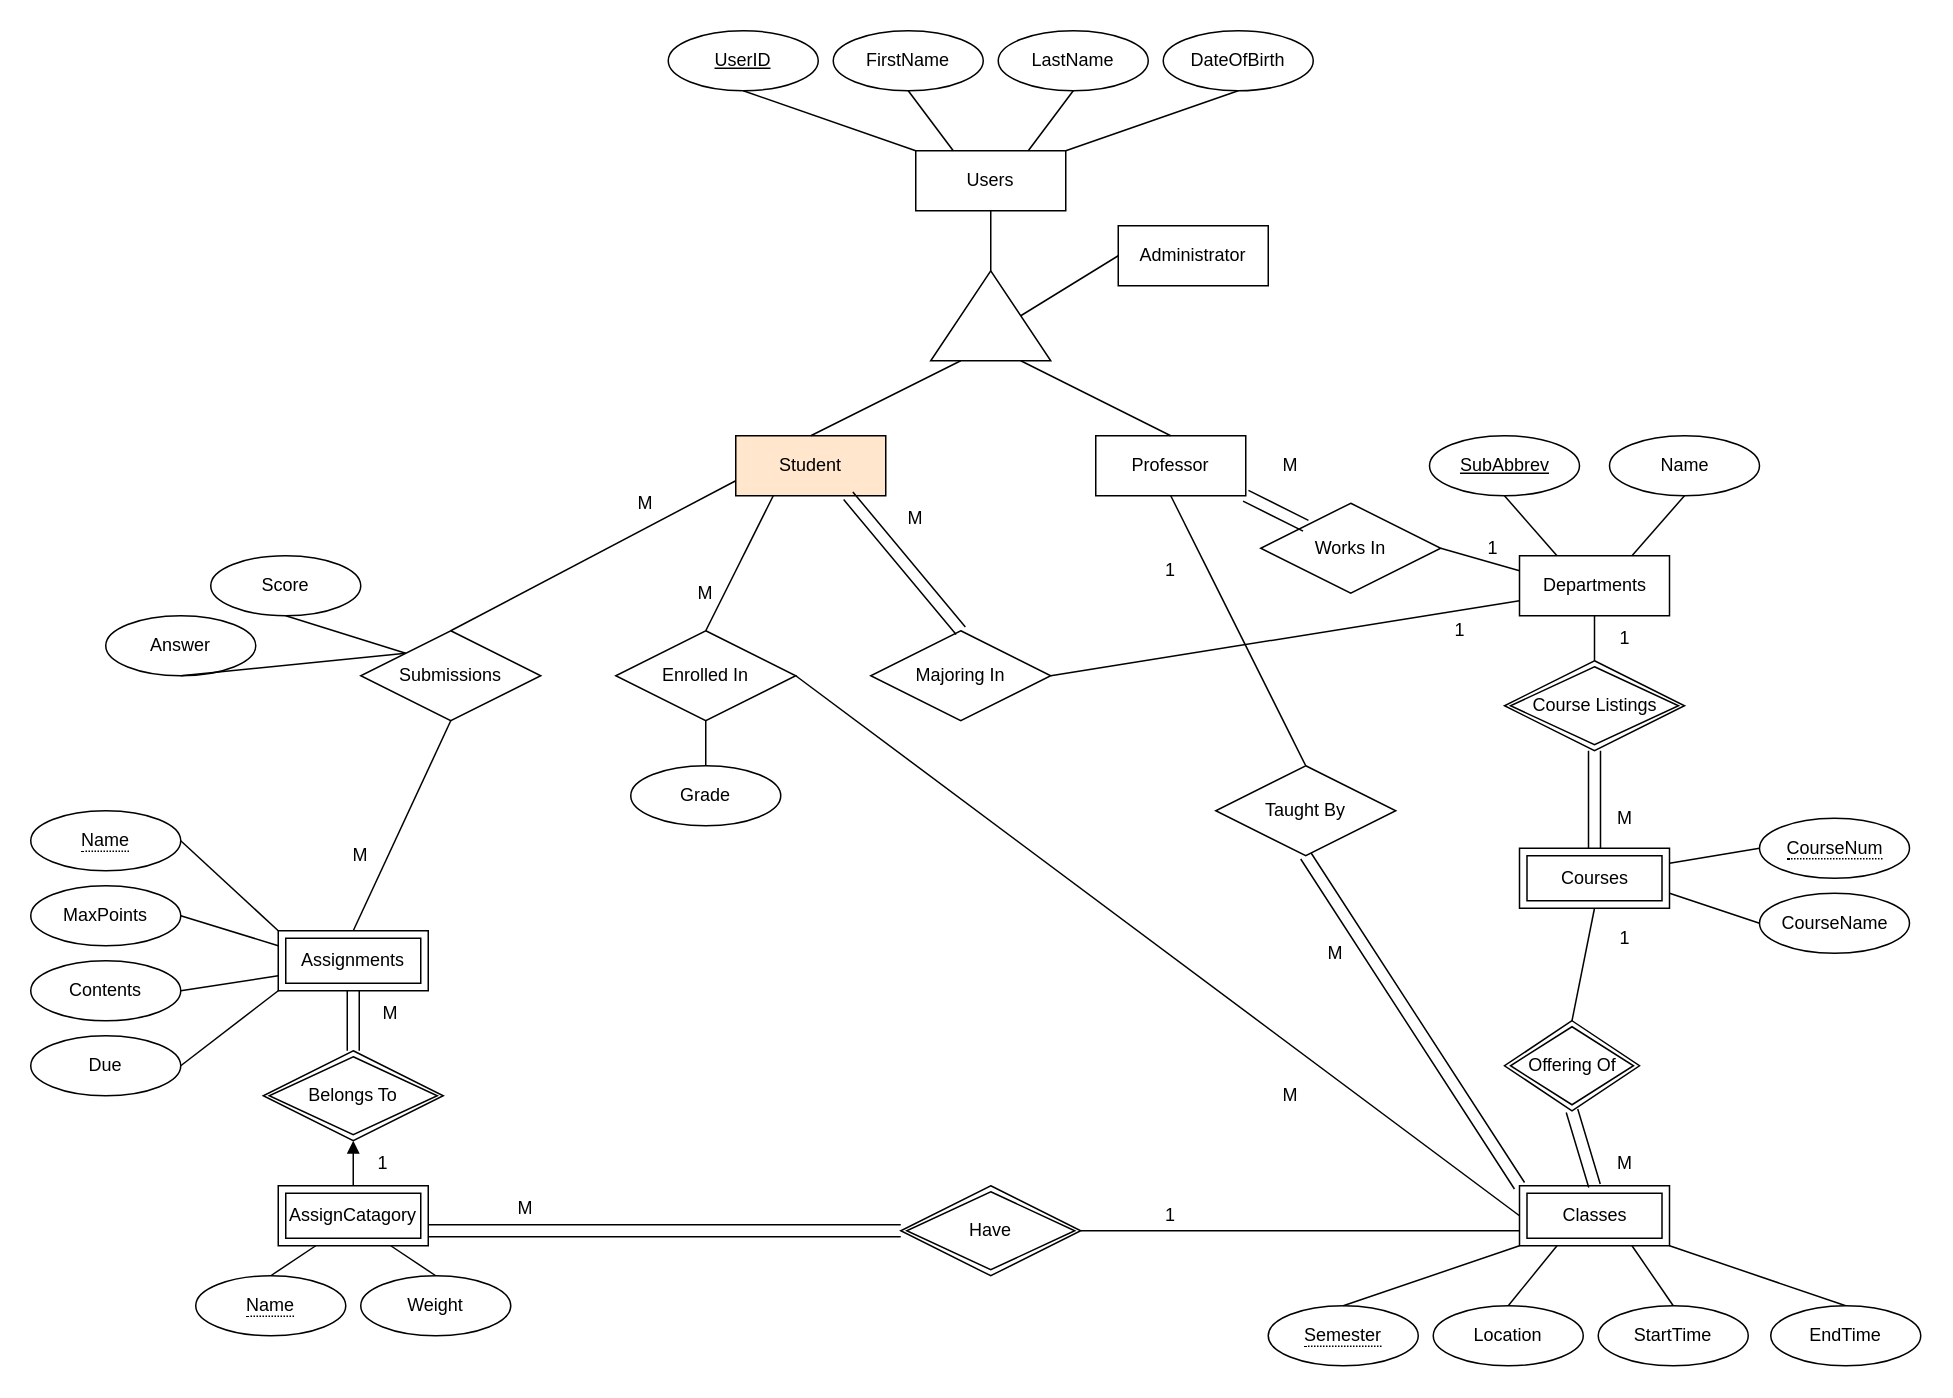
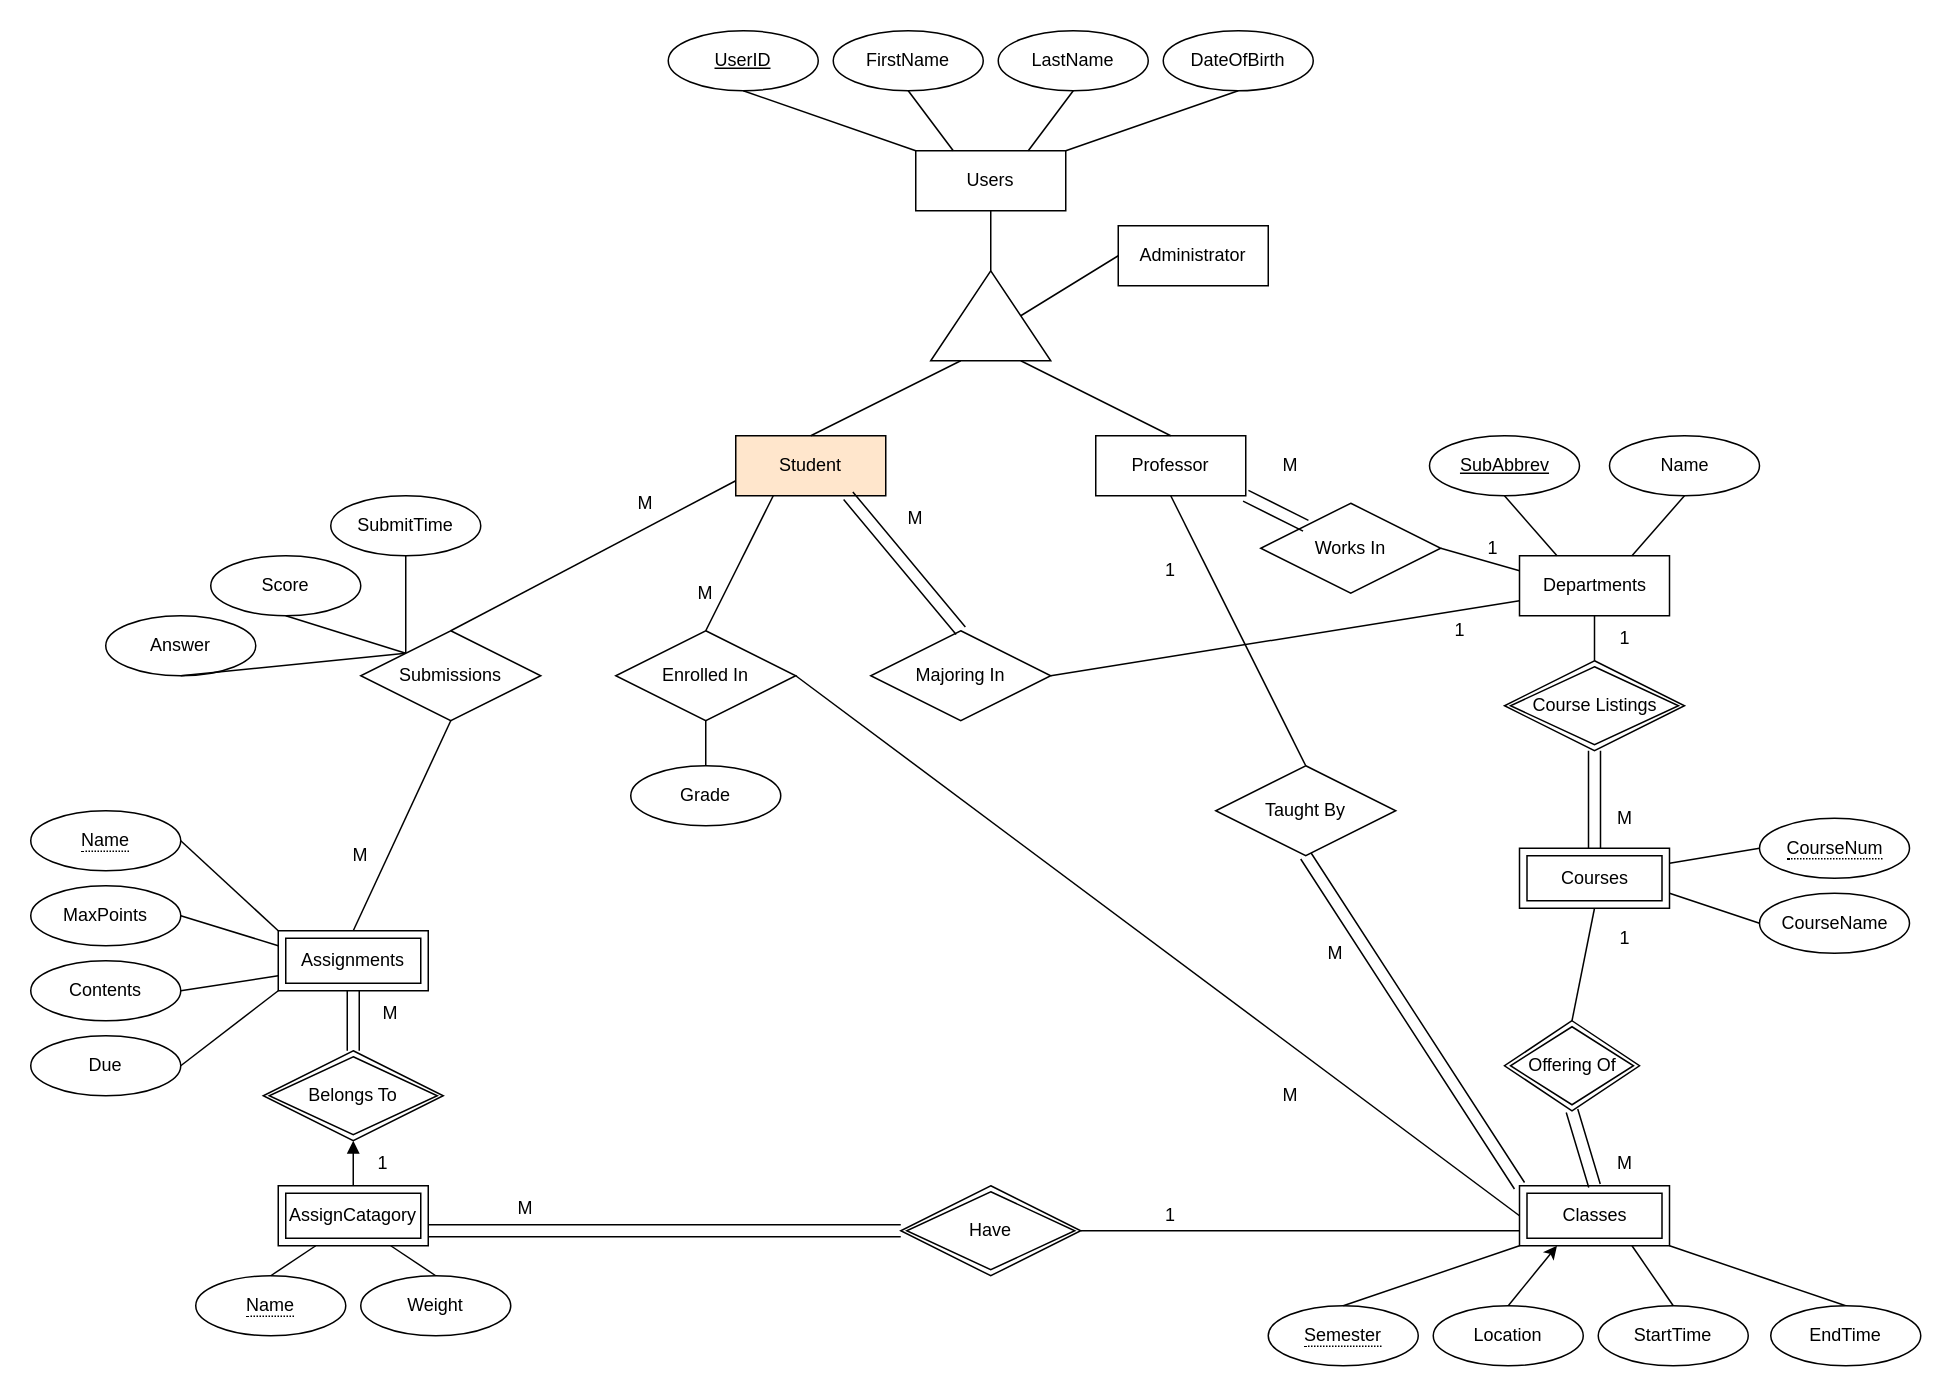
node "SubmitTime": added
edge "SubmitTime" -- "Submissions": added
edge "Classes" -- "Location": arrowhead none -> classic
